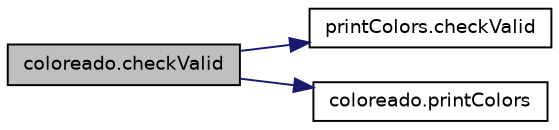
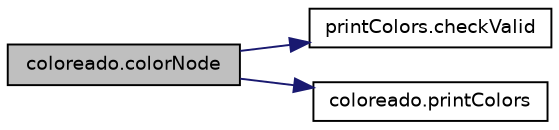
node "coloreado.checkValid": label "coloreado.checkValid" -> "coloreado.colorNode"
